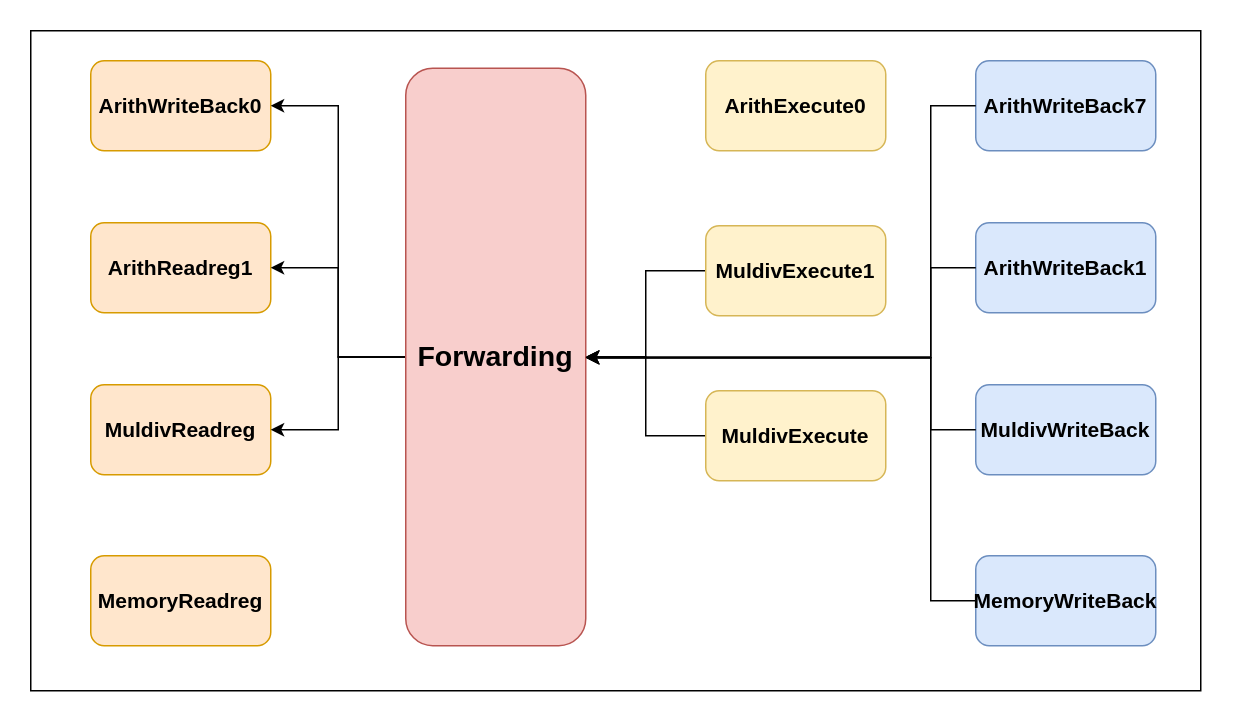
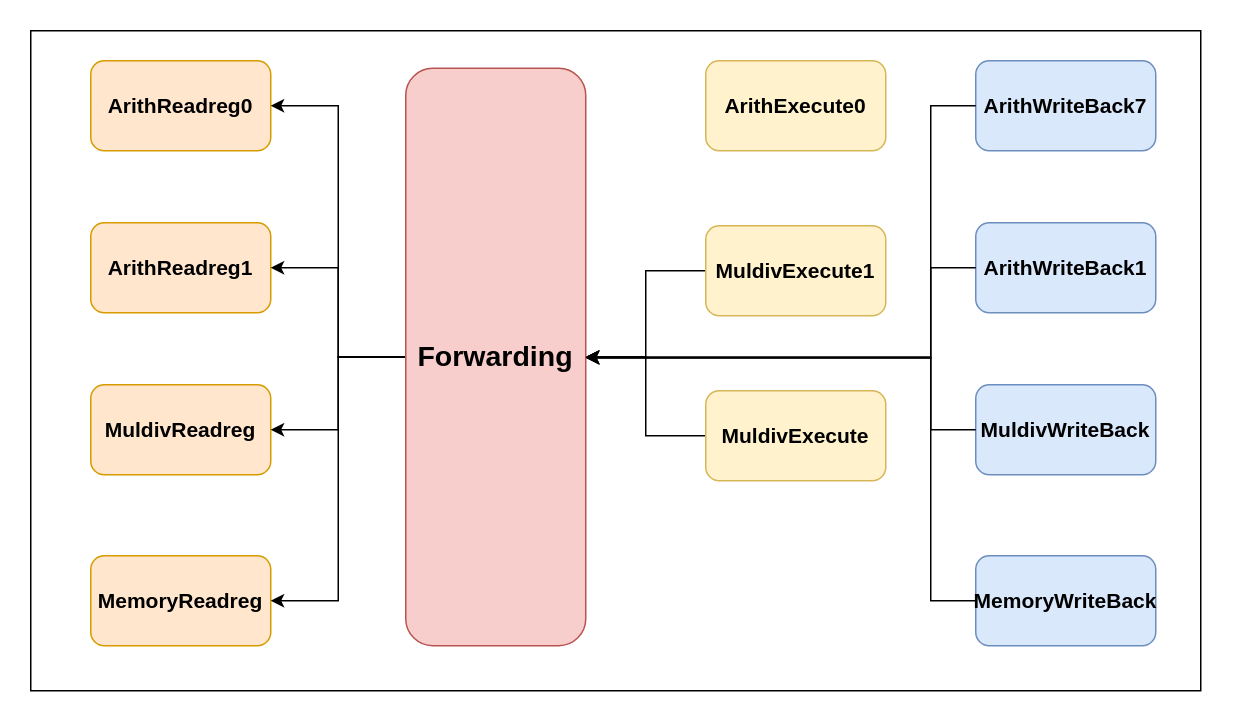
node "ArithWriteBack0": label "ArithWriteBack0" -> "ArithReadreg0"
edge "Forwarding" -> "MemoryReadreg": added
